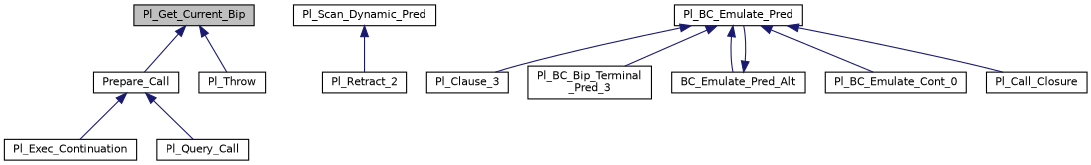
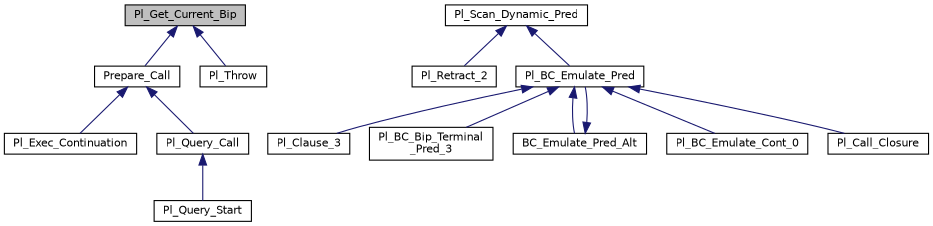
edge "Pl_BC_Emulate_Pred" -> "Pl_Scan_Dynamic_Pred": added
node "Pl_Query_Start": added
